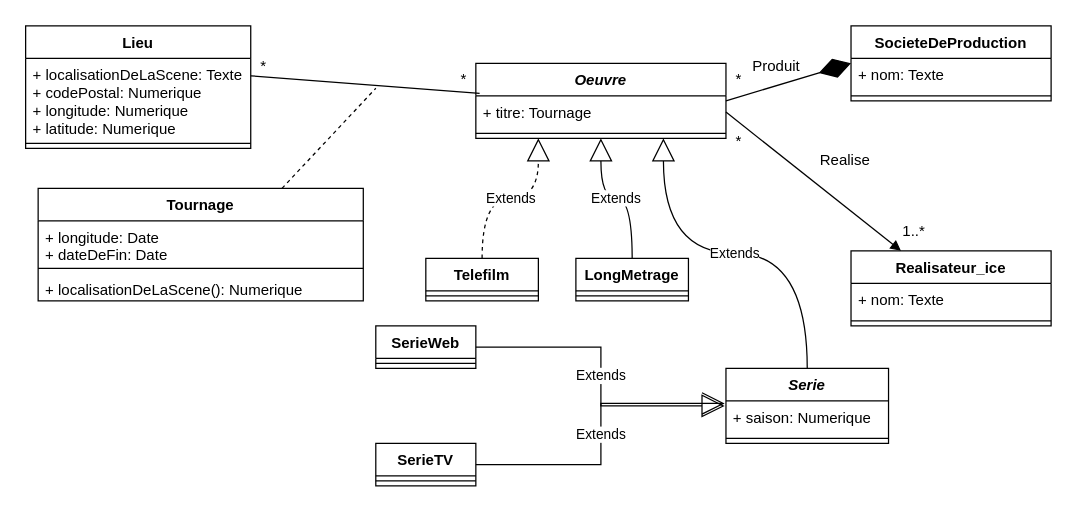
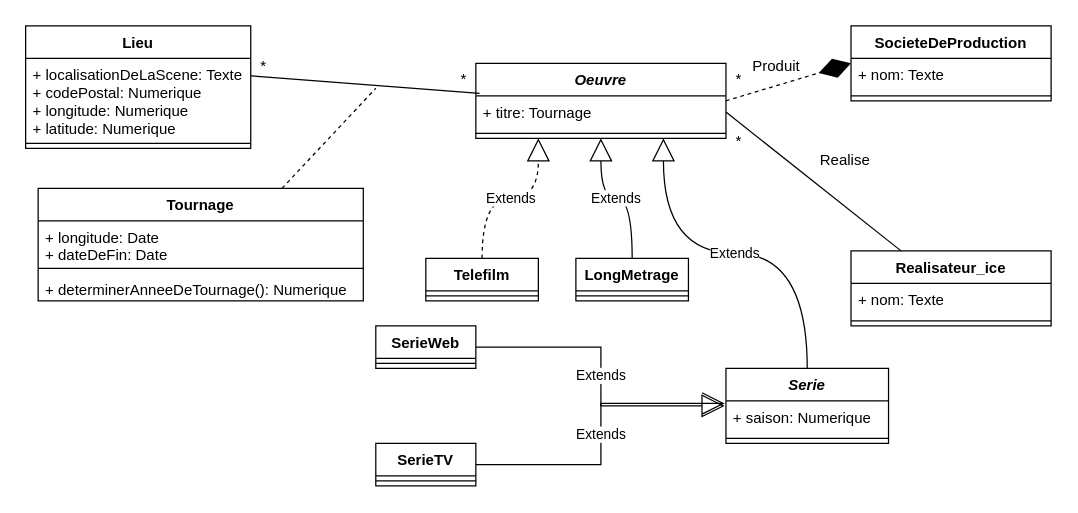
edge "Oeuvre" -> "SocieteDeProduction": style solid -> dashed
node "1..*": removed
edge "+ titre: Tournage" -> "Realisateur_ice": arrowhead block -> none
node "+ localisationDeLaScene(): Numerique": label "+ localisationDeLaScene(): Numerique" -> "+ determinerAnneeDeTournage(): Numerique"
